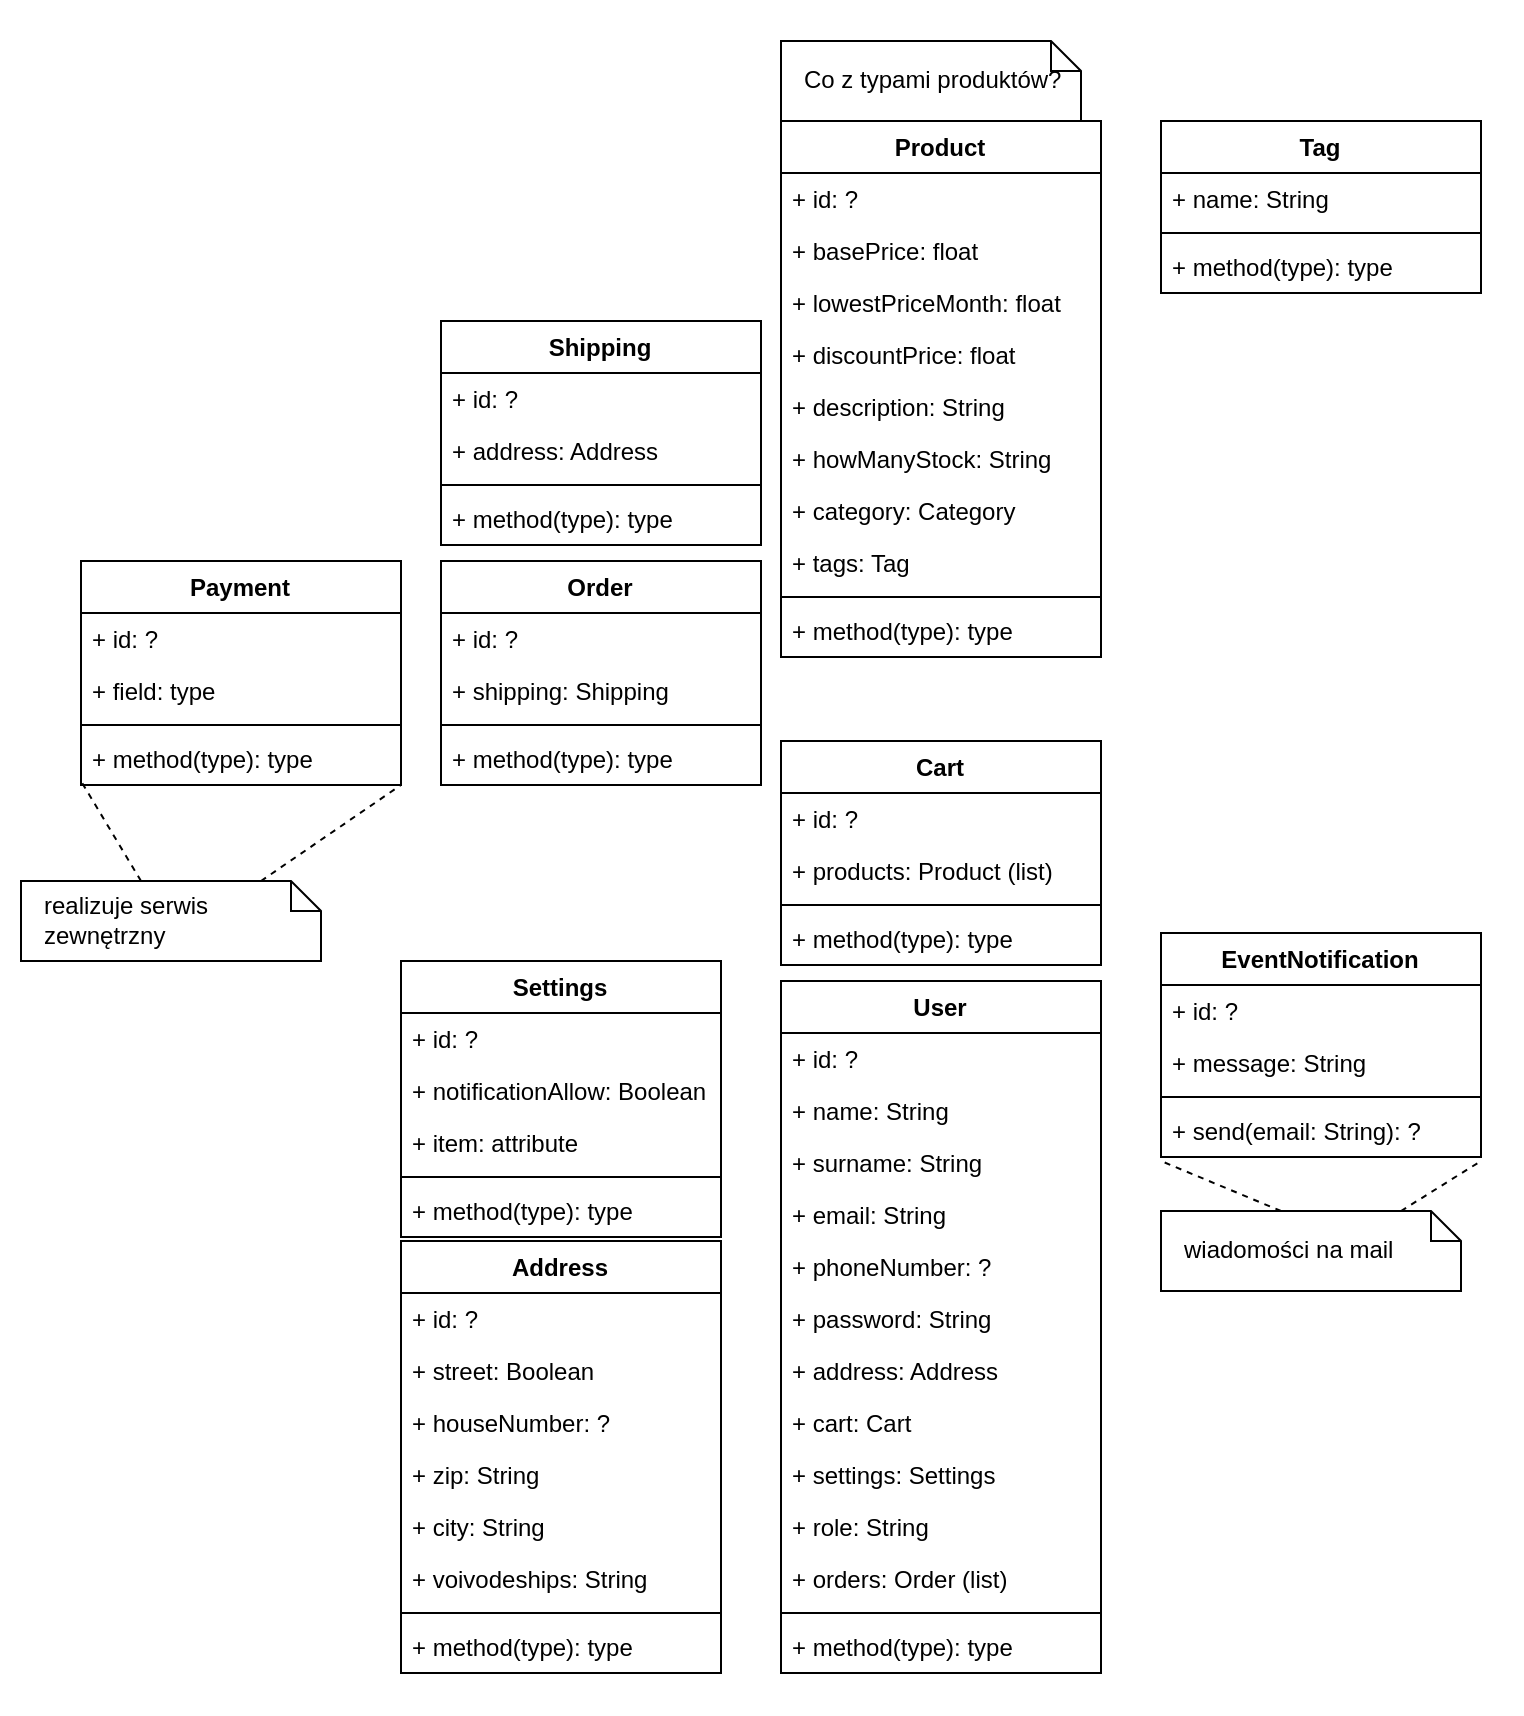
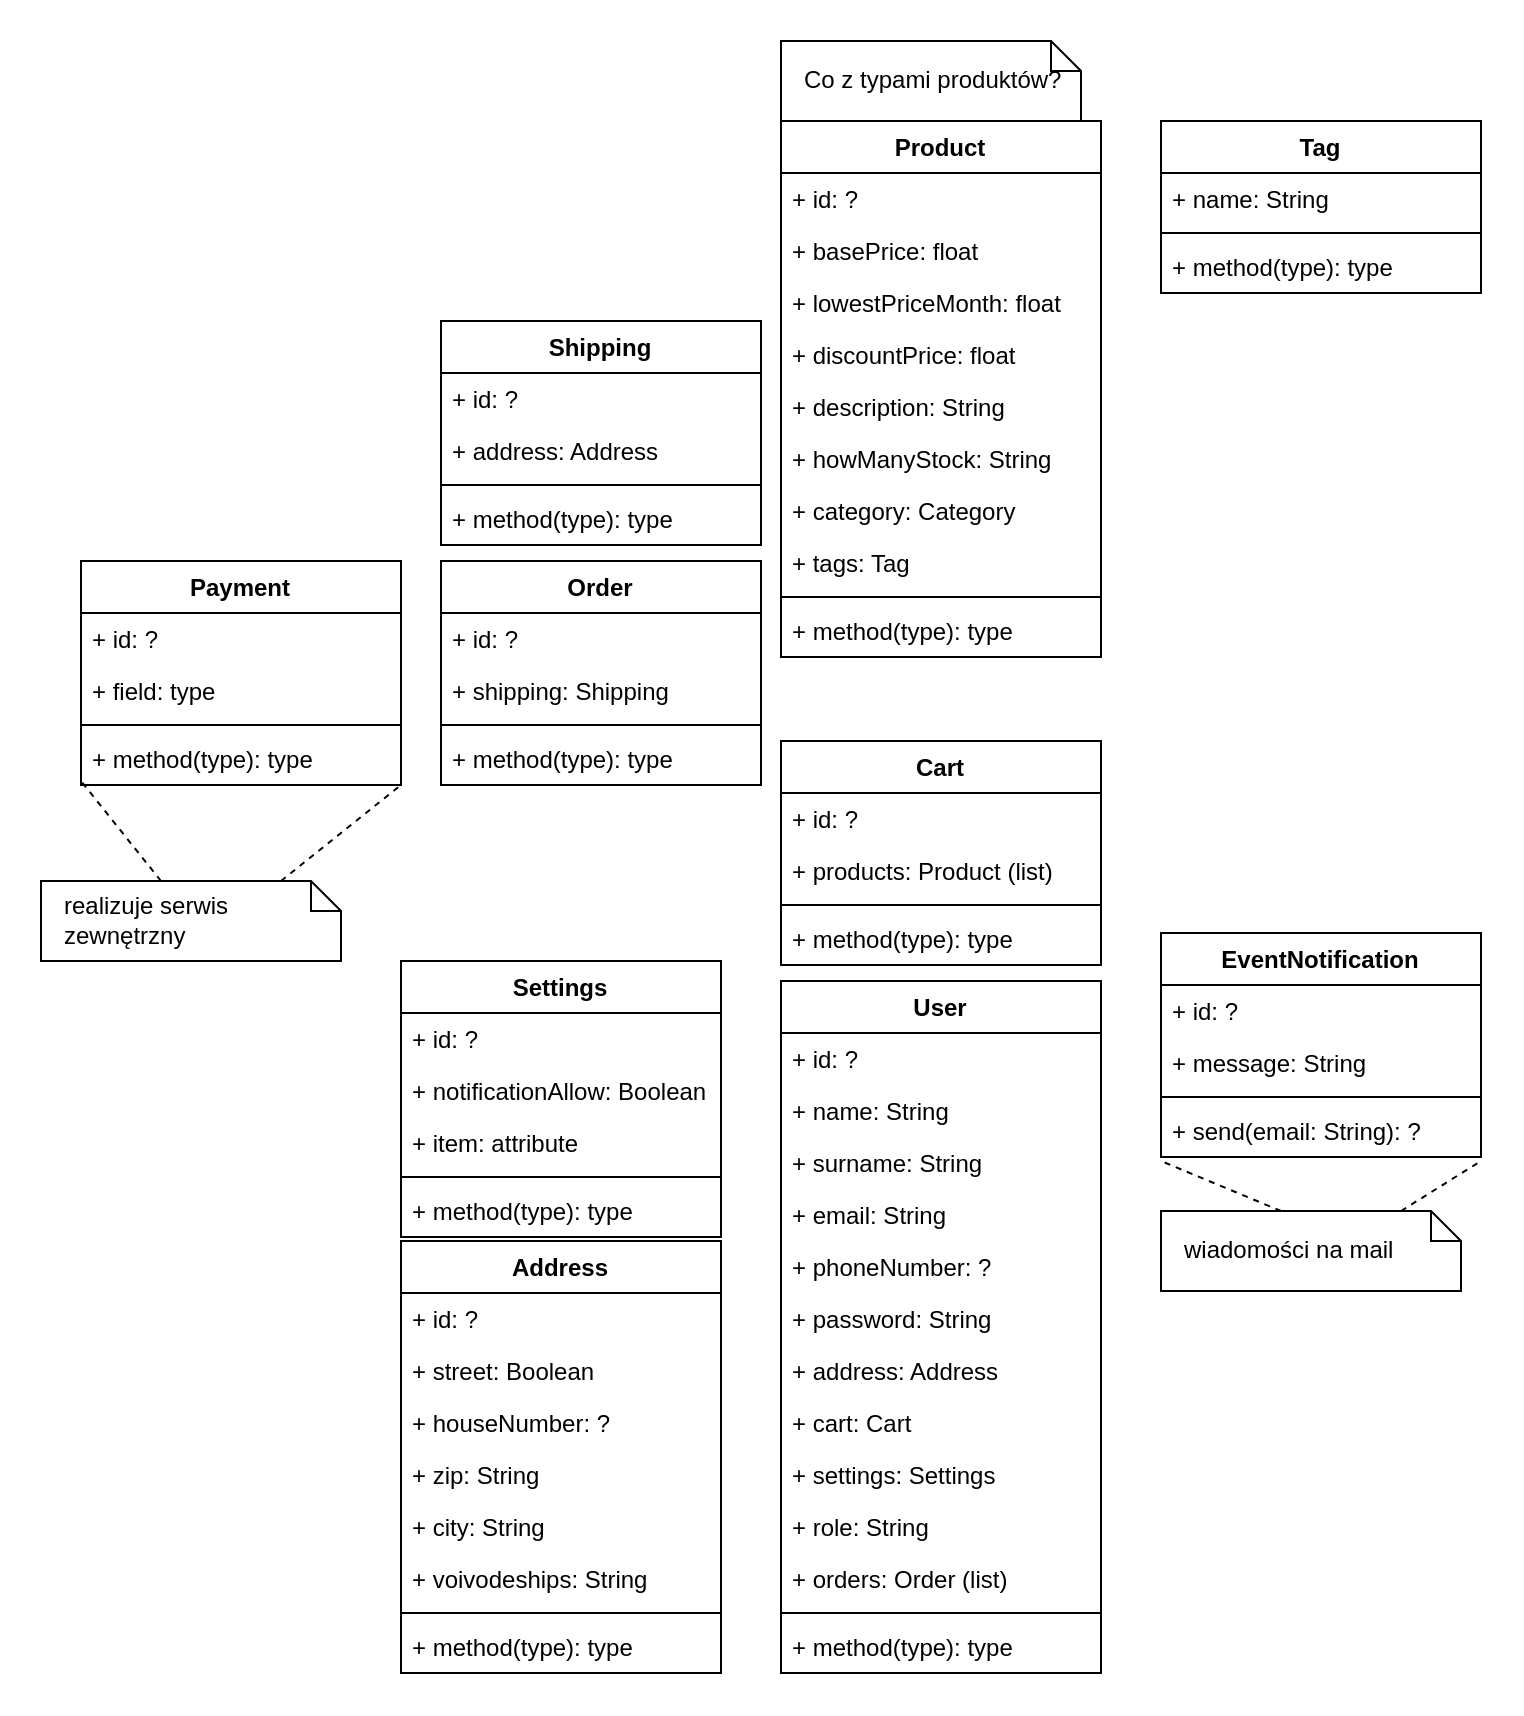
node "realizuje serwis zewnętrzny": moved (171, 921) -> (191, 921)
